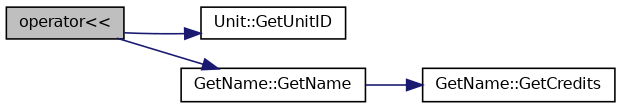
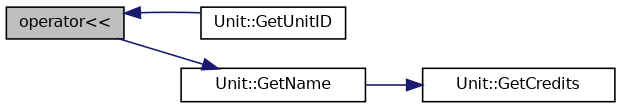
edge "operator<<" -> "Unit::GetUnitID": reversed
node "GetName::GetName": label "GetName::GetName" -> "Unit::GetName"
node "GetName::GetCredits": label "GetName::GetCredits" -> "Unit::GetCredits"
